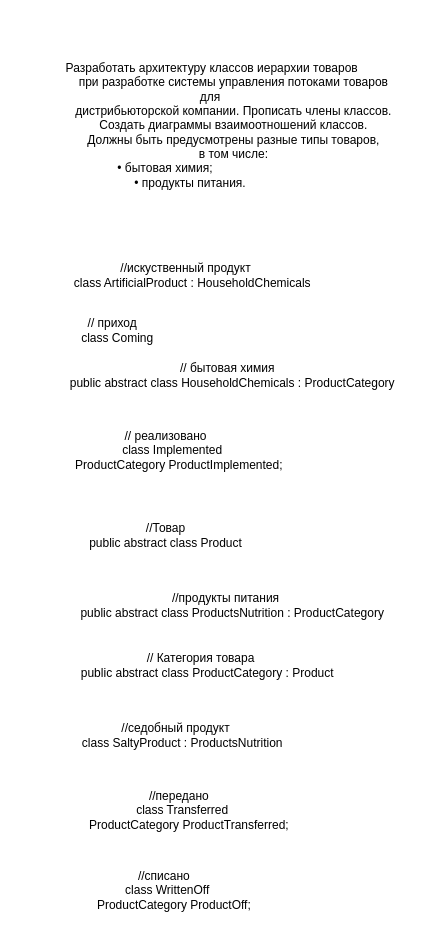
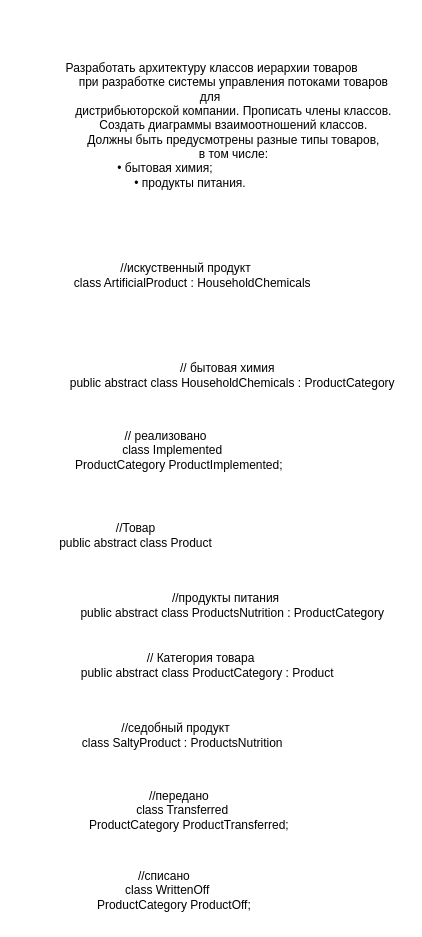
node "// приход class Coming": removed
node "//Товар public abstract class Product": moved (166, 536) -> (136, 536)
